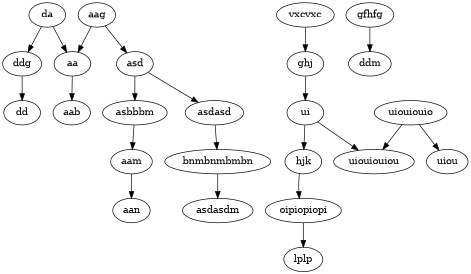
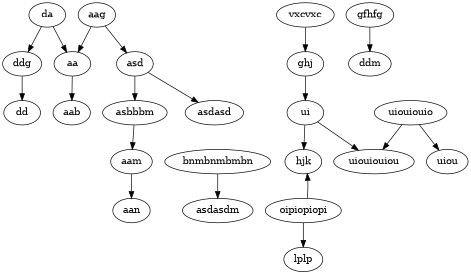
edge "asdasd" -> "bnmbnmbmbn": removed
edge "hjk" -> "oipiopiopi": reversed
